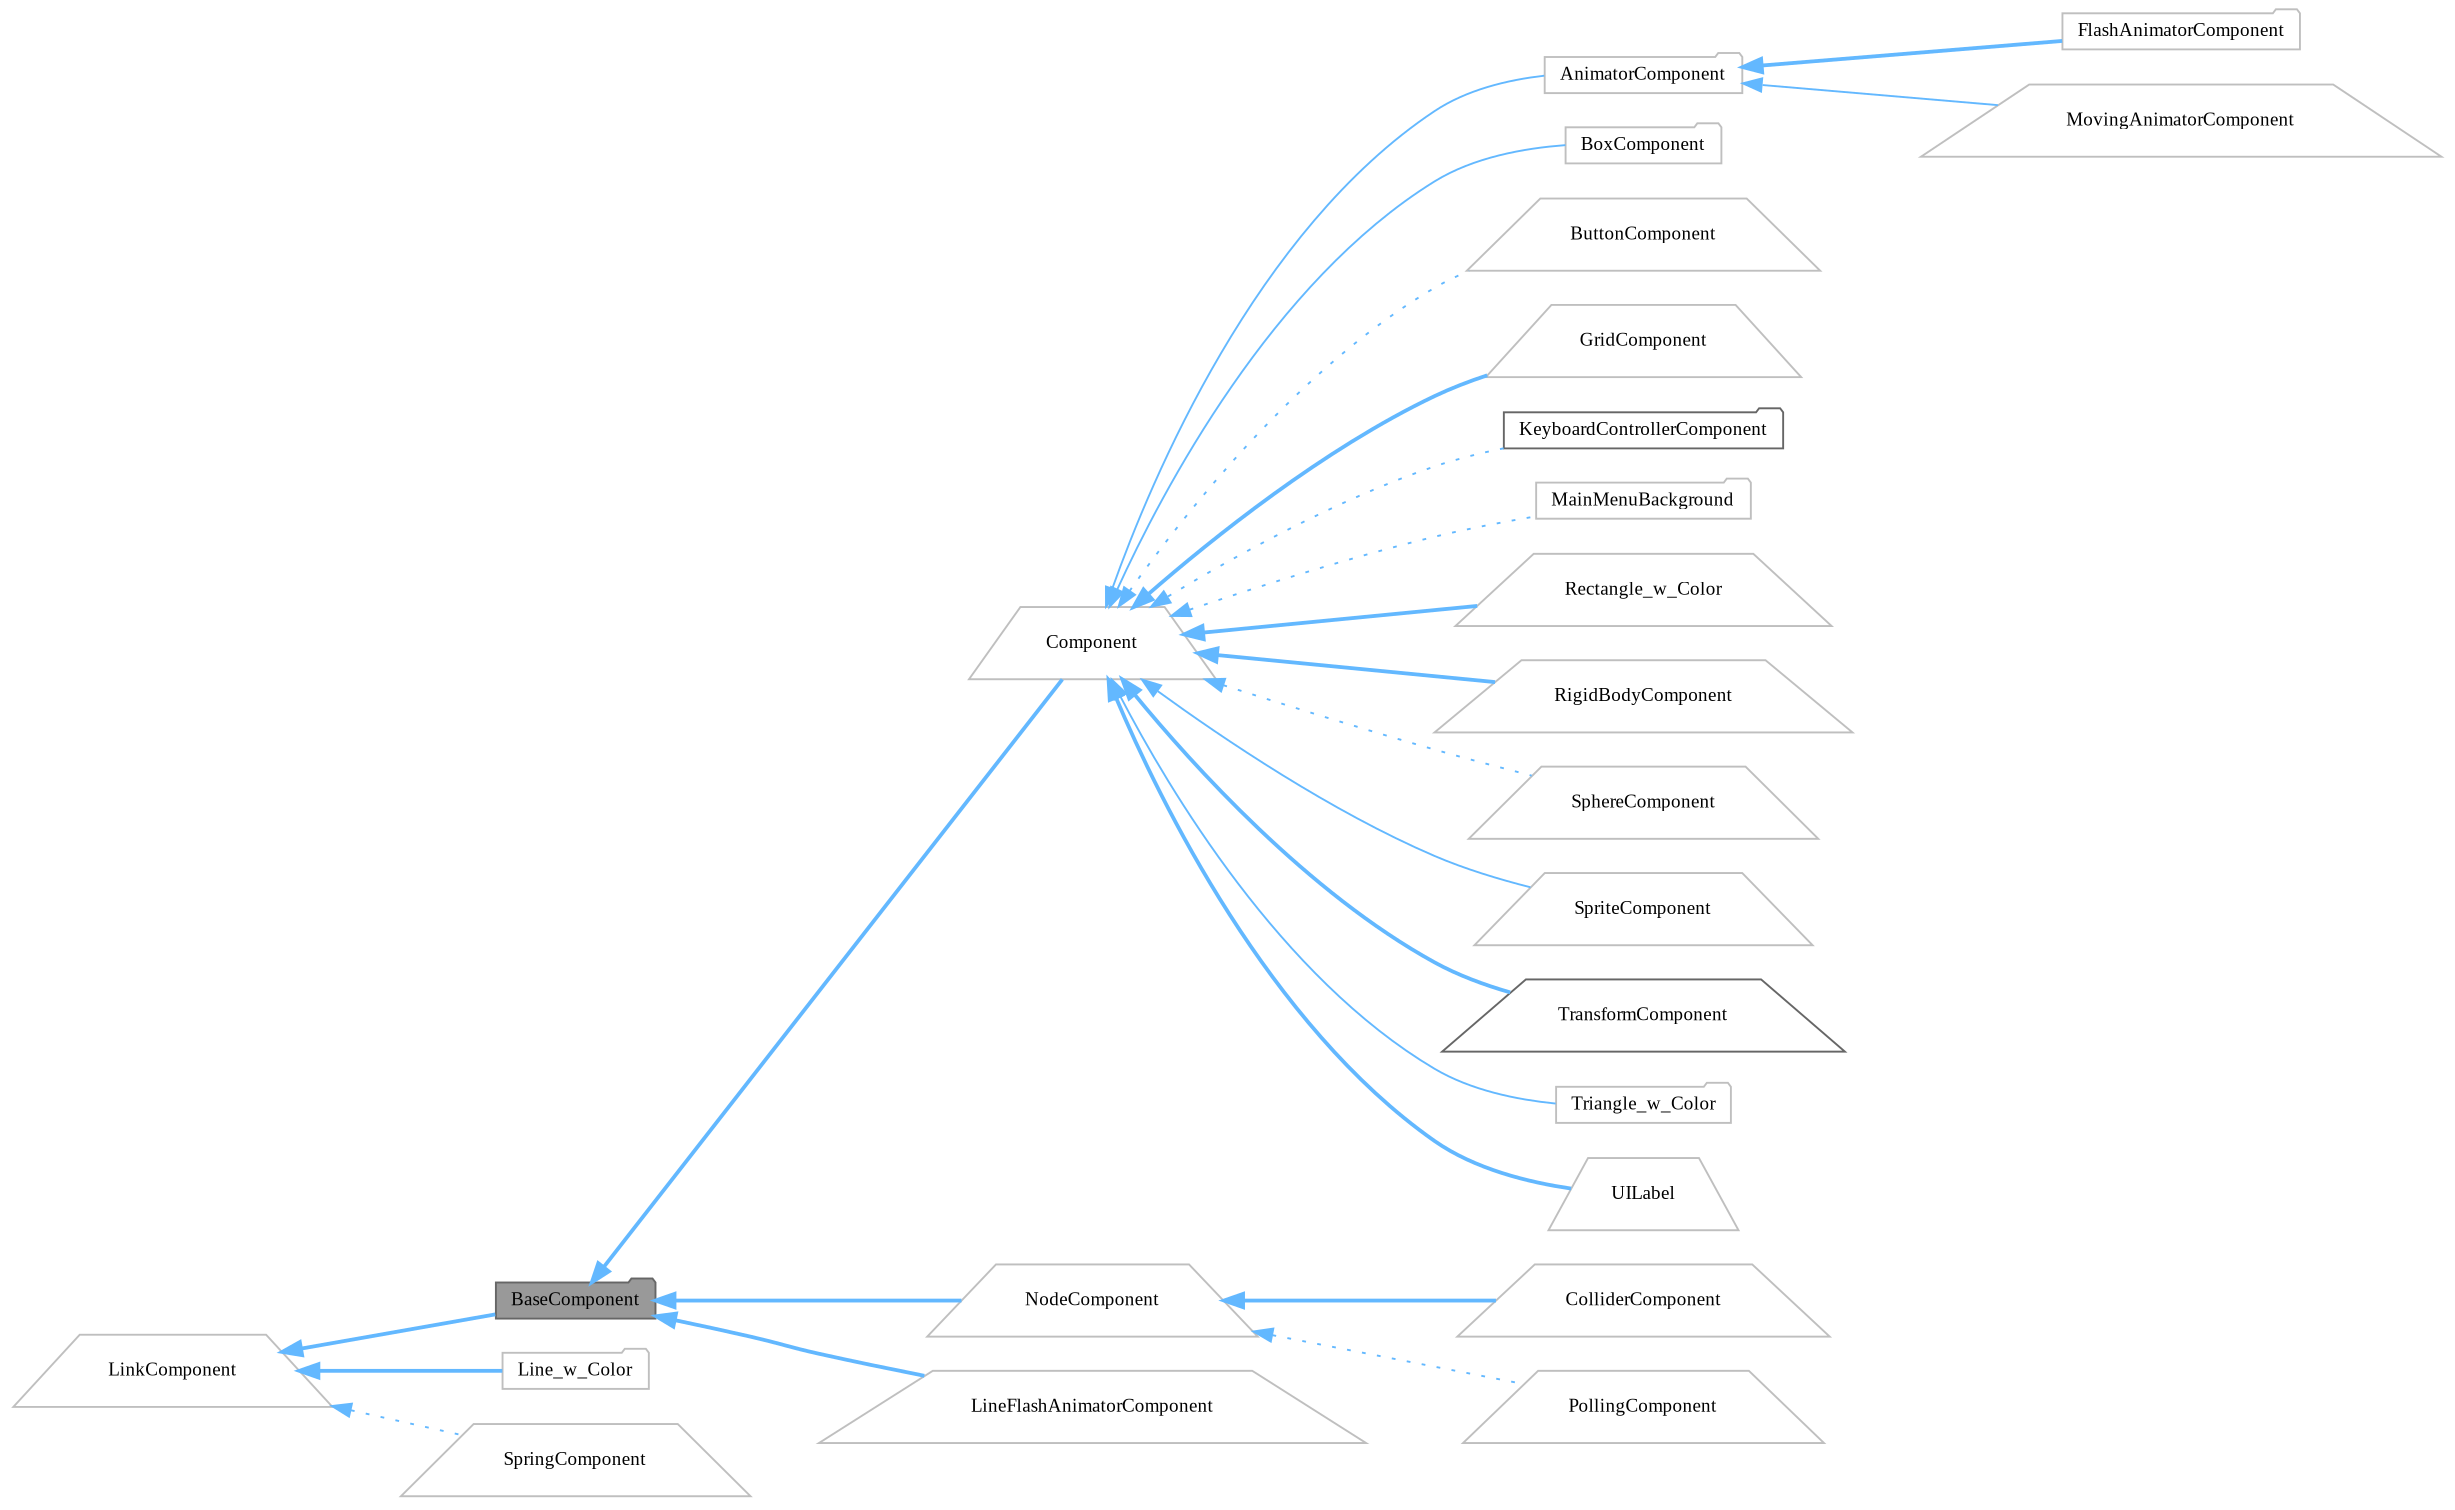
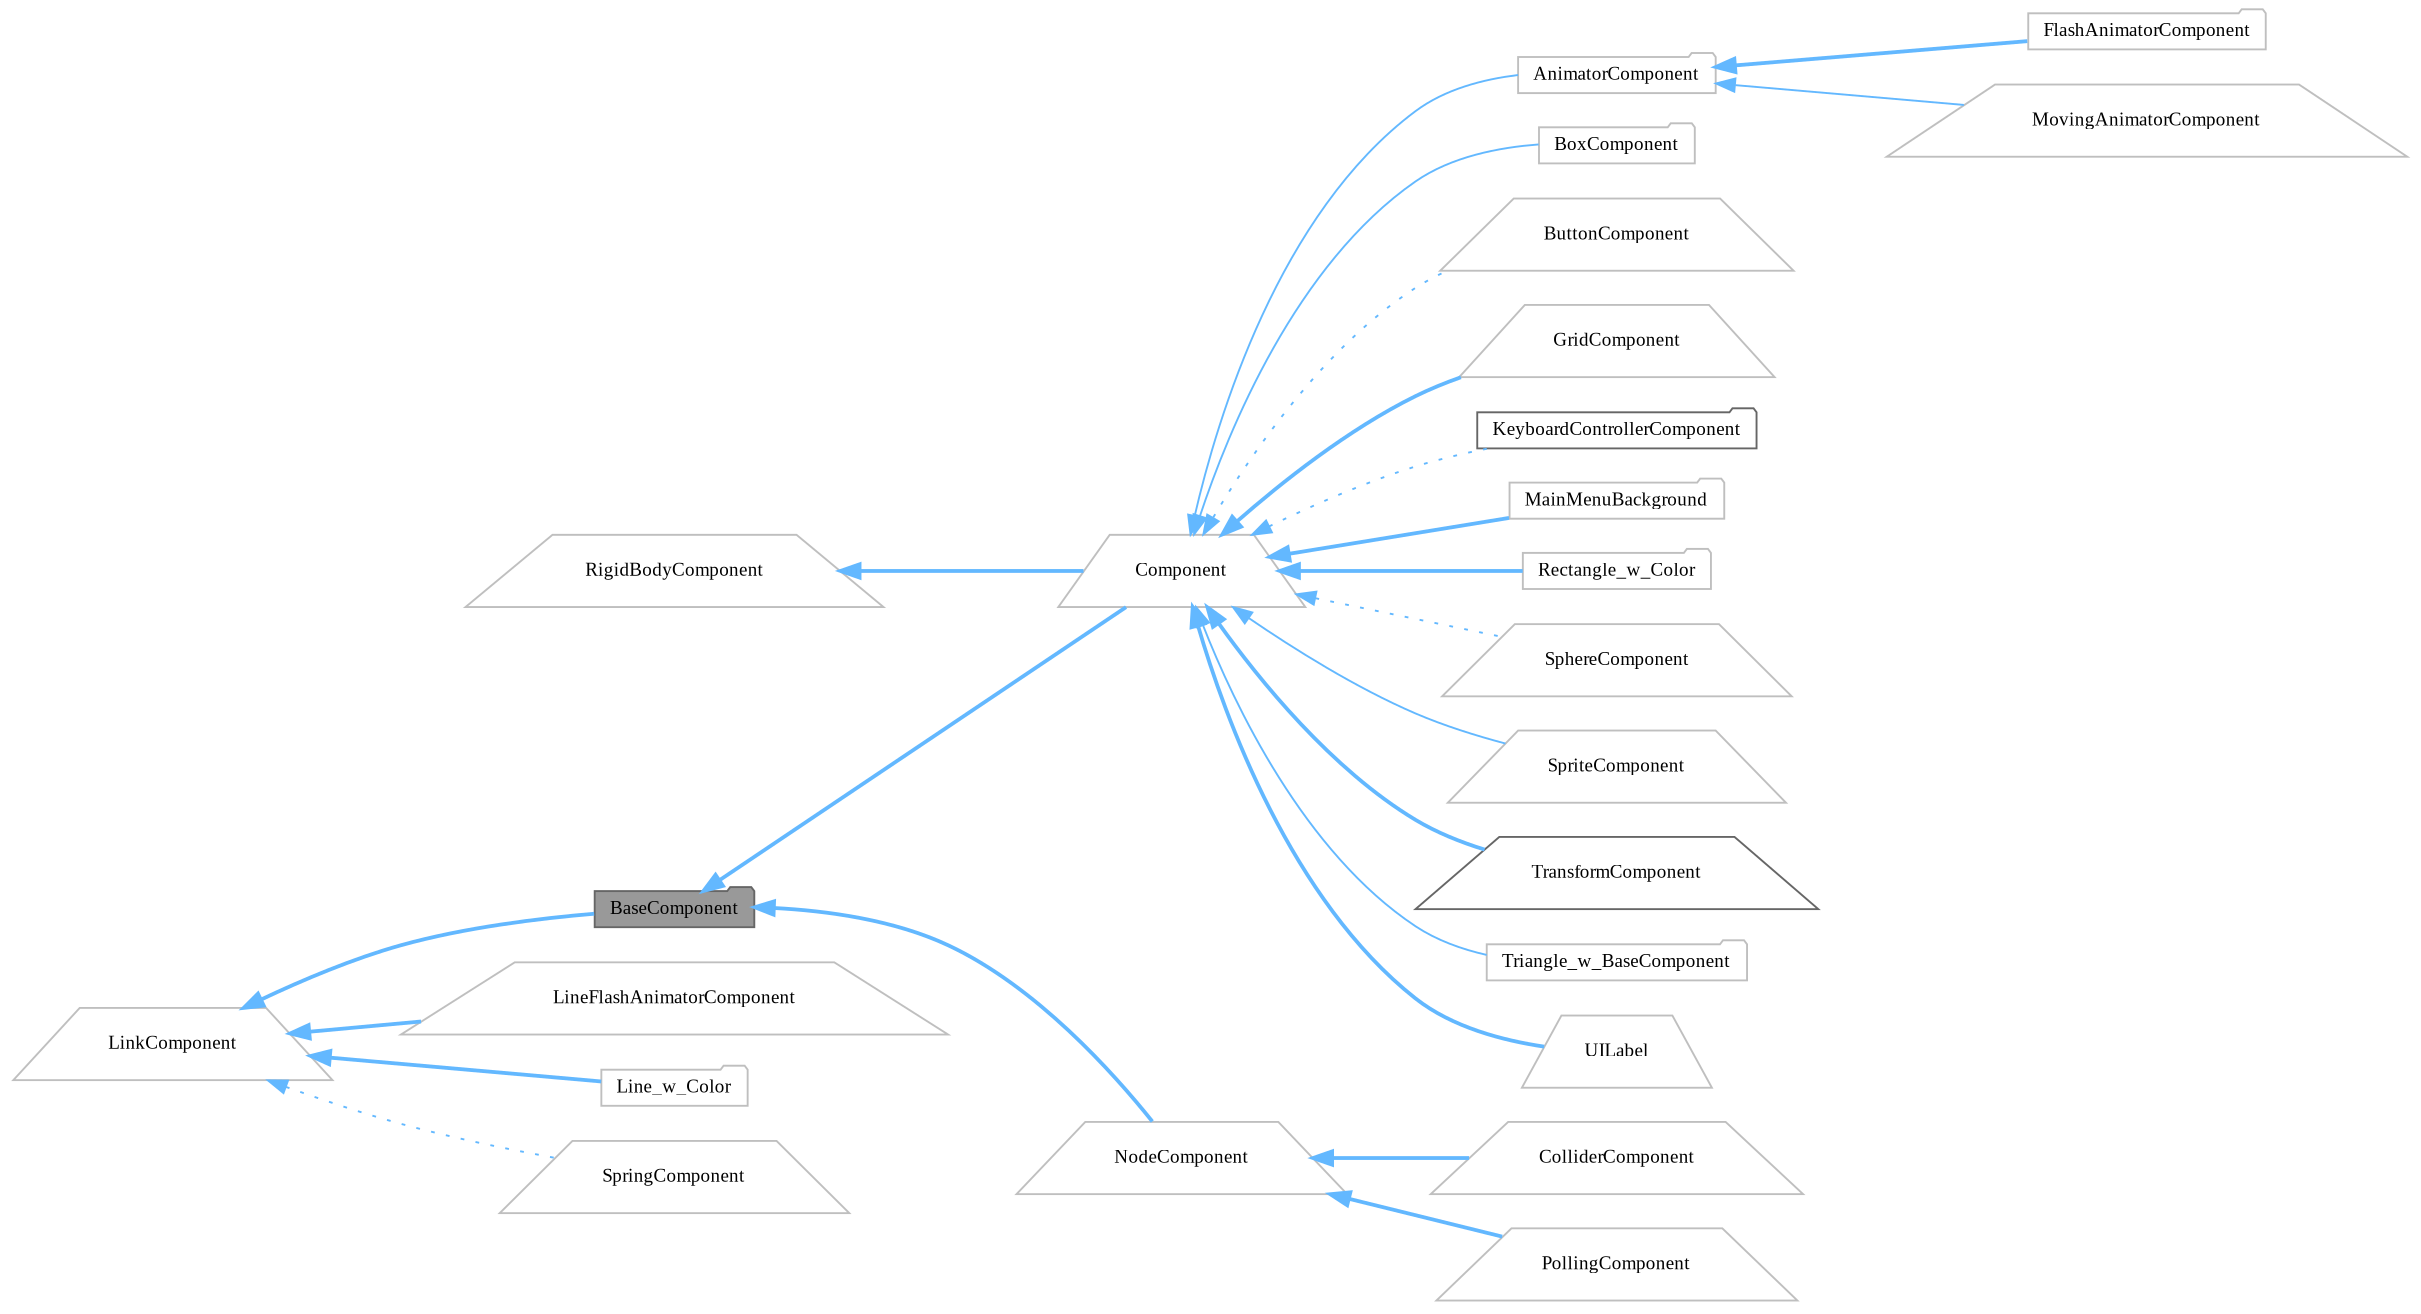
edge "MainMenuBackground" -> "Component": style dotted -> bold
node "Rectangle_w_Color": shape trapezium -> folder
edge "RigidBodyComponent" -> "Component": reversed
node "Triangle_w_Color": label "Triangle_w_Color" -> "Triangle_w_BaseComponent"
edge "LineFlashAnimatorComponent" -> "BaseComponent": now "LineFlashAnimatorComponent" -> "LinkComponent"
edge "PollingComponent" -> "NodeComponent": style dotted -> bold
